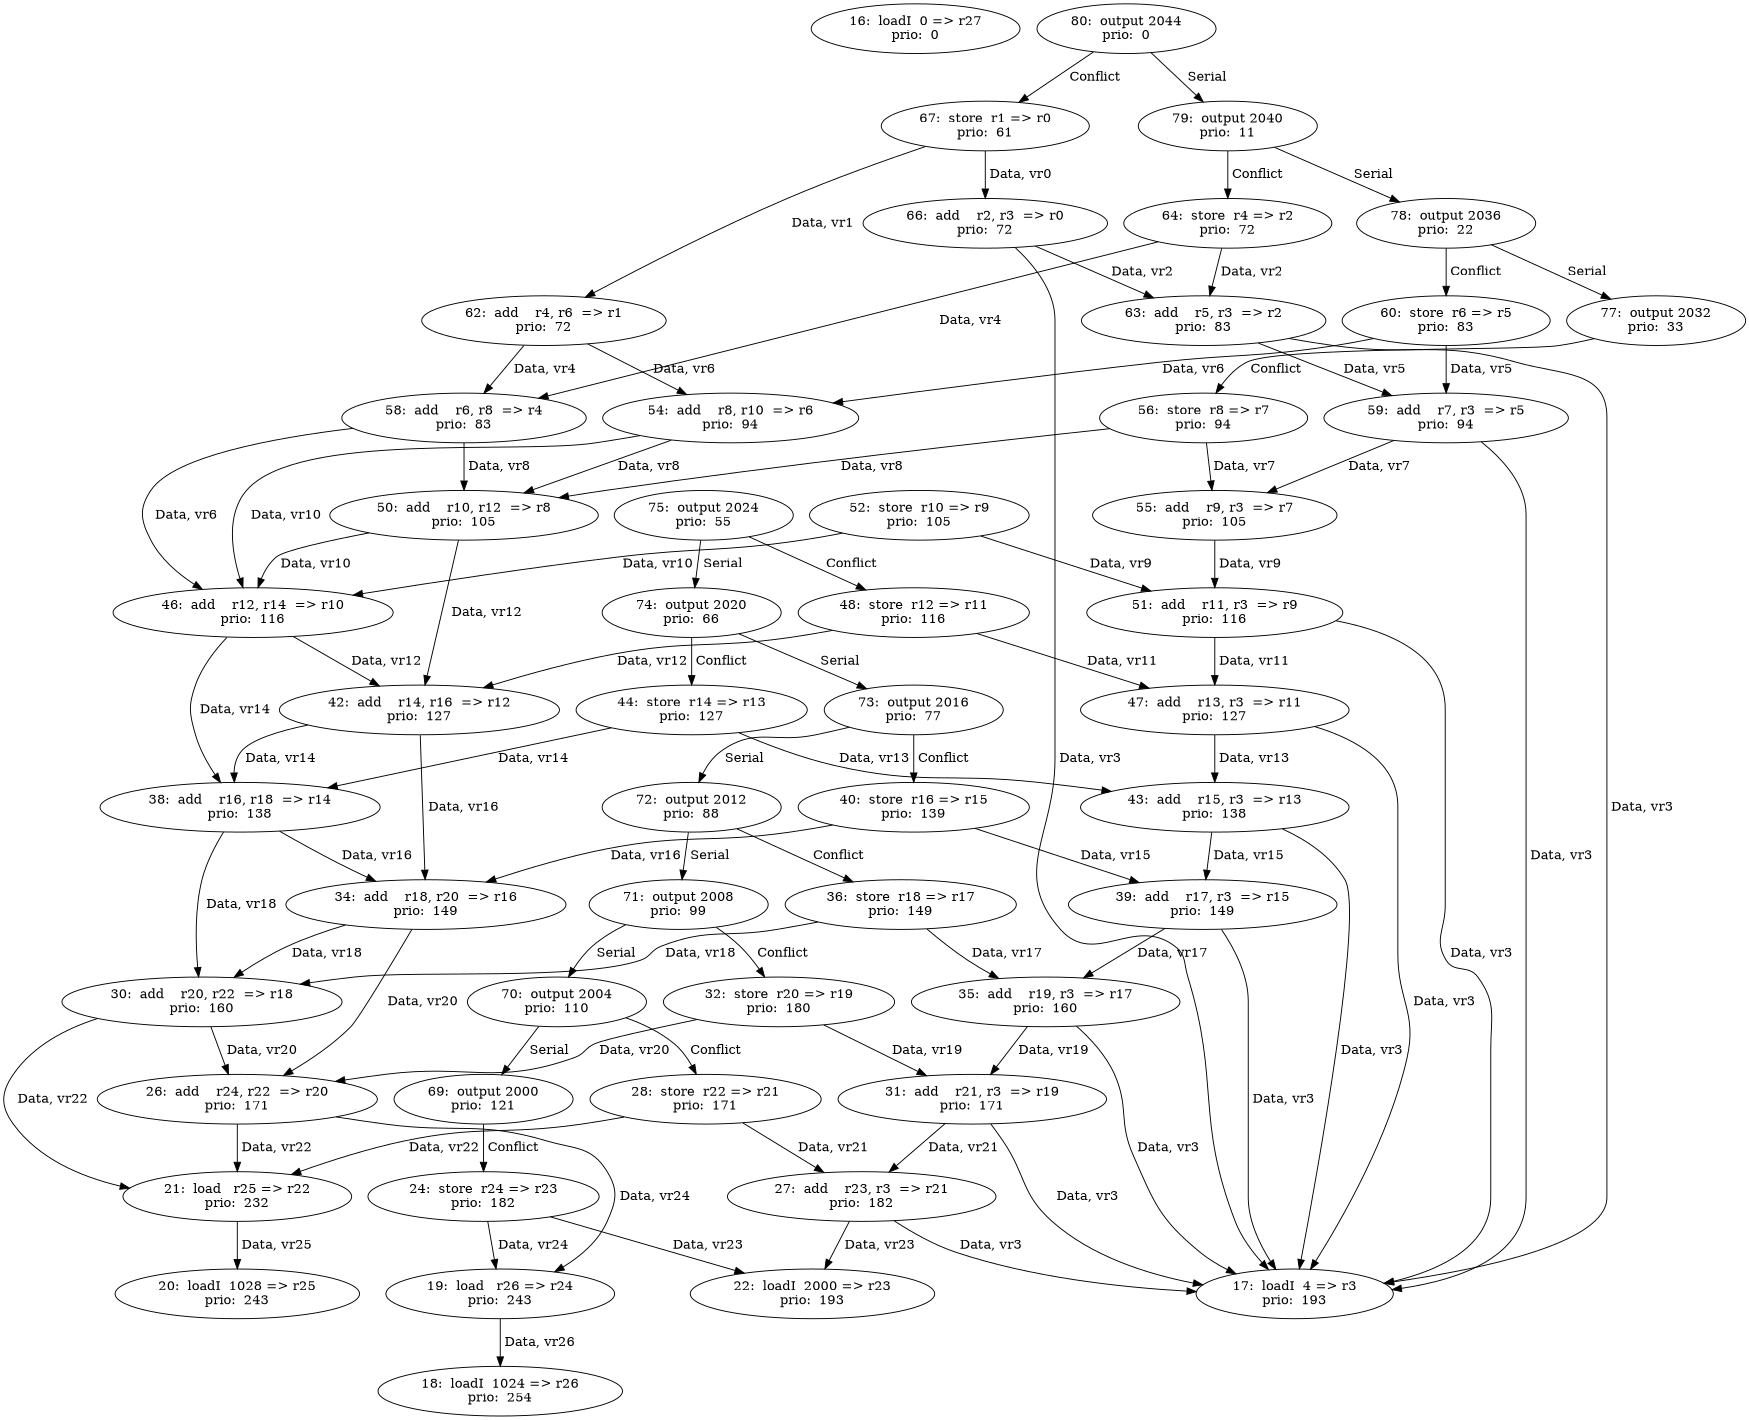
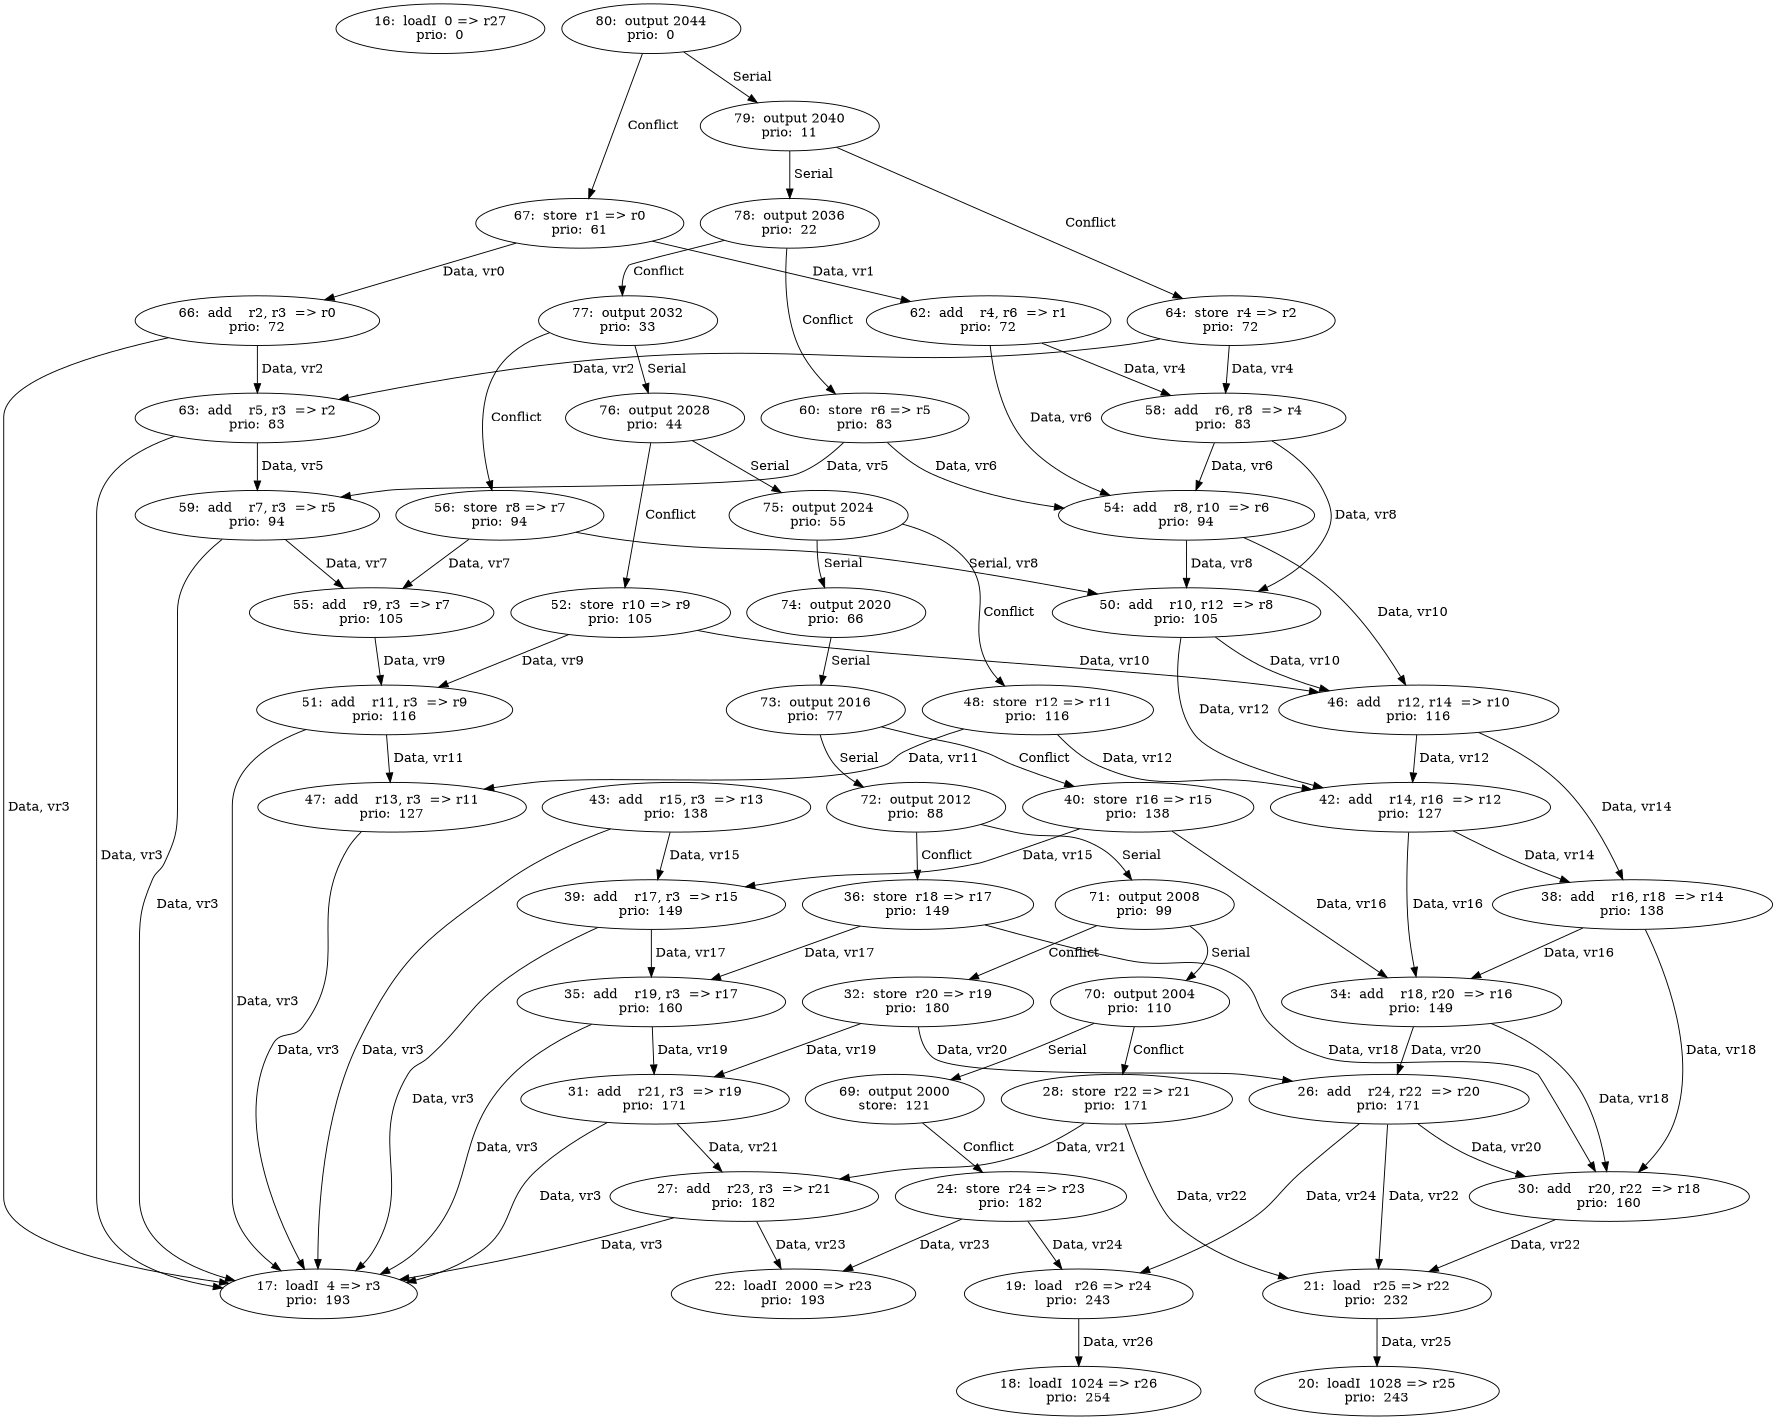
edge "78:  output 2036 prio:  22" -> "77:  output 2032 prio:  33": label " Serial " -> " Conflict "
node "76:  output 2028 prio:  44": added
edge "58:  add    r6, r8  => r4 prio:  83" -> "46:  add    r12, r14  => r10 prio:  116": now "58:  add    r6, r8  => r4 prio:  83" -> "54:  add    r8, r10  => r6 prio:  94"
edge "56:  store  r8 => r7 prio:  94" -> "50:  add    r10, r12  => r8 prio:  105": label " Data, vr8" -> " Serial, vr8"
node "44:  store  r14 => r13 prio:  127": removed
edge "47:  add    r13, r3  => r11 prio:  127" -> "43:  add    r15, r3  => r13 prio:  138": removed, label "Data, vr13"
node "40:  store  r16 => r15 prio:  139": label "40:  store  r16 => r15 prio:  139" -> "40:  store  r16 => r15 prio:  138"
edge "30:  add    r20, r22  => r18 prio:  160" -> "26:  add    r24, r22  => r20 prio:  171": reversed
node "69:  output 2000 prio:  121": label "69:  output 2000 prio:  121" -> "69:  output 2000 store:  121"
